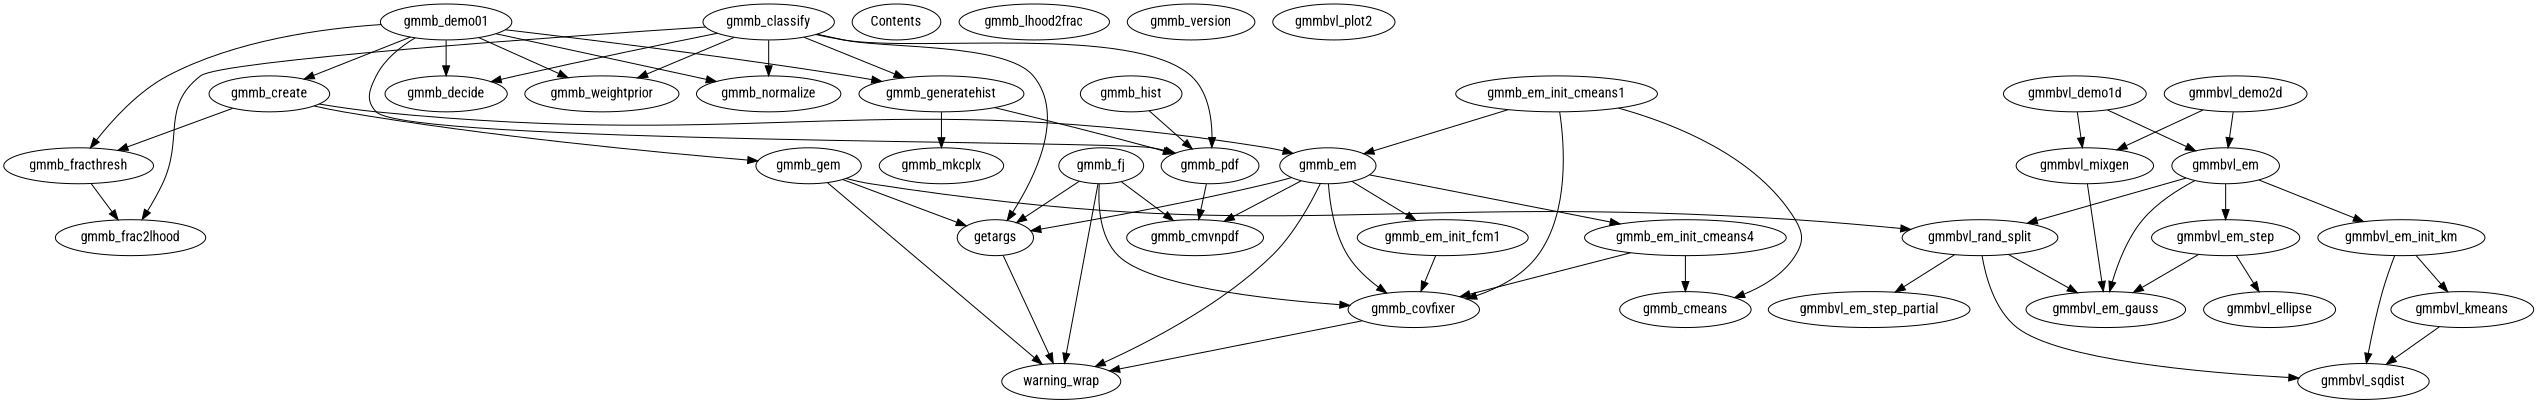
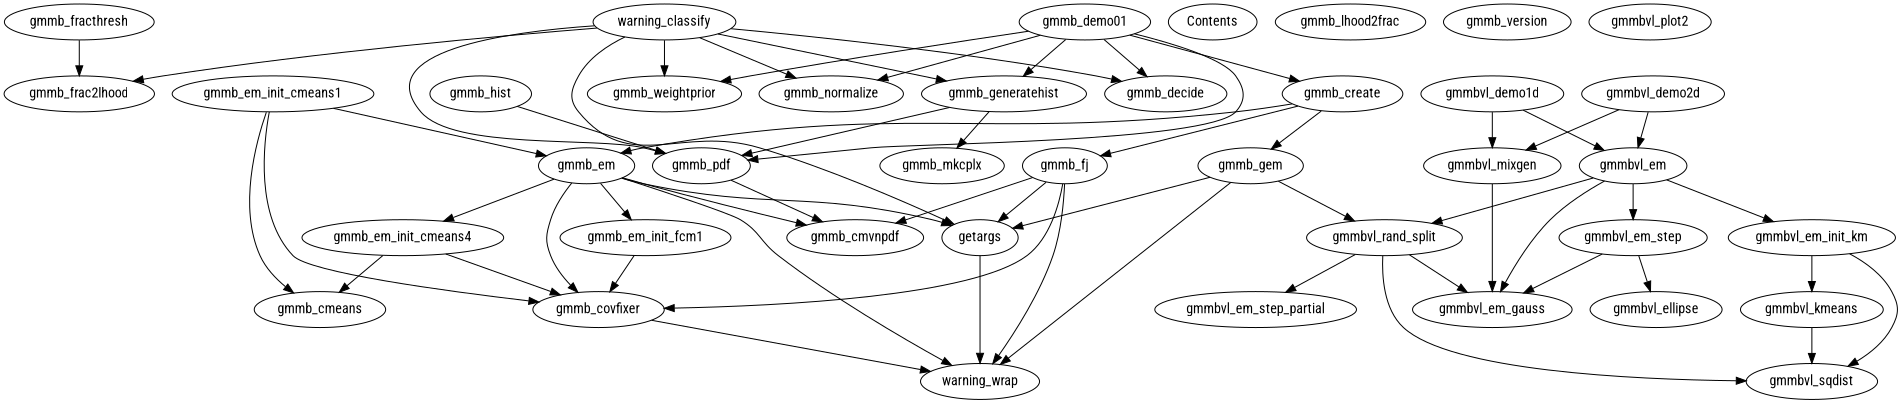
node "gmmb_classify": label "gmmb_classify" -> "warning_classify"
edge "gmmb_demo01" -> "gmmb_fracthresh": removed
edge "gmmb_create" -> "gmmb_fracthresh": now "gmmb_create" -> "gmmb_fj"
